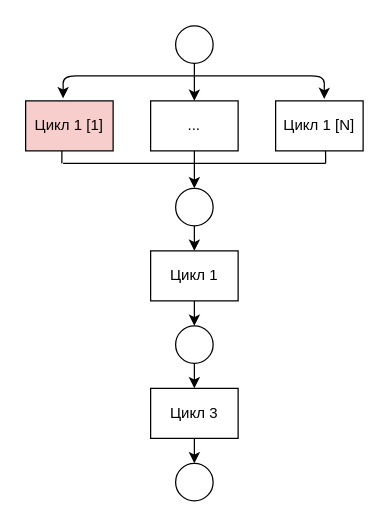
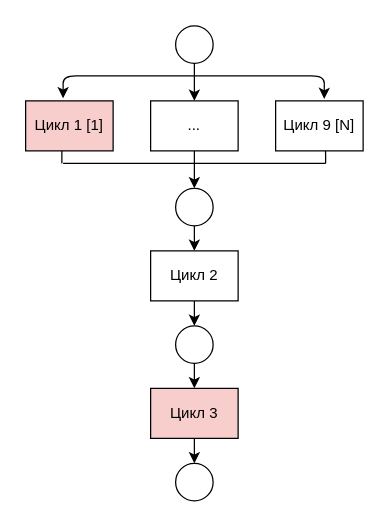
node "Цикл 1 [N]": label "Цикл 1 [N]" -> "Цикл 9 [N]"
node "Цикл 1": label "Цикл 1" -> "Цикл 2"
node "Цикл 3": fillcolor #ffffff -> #f8cecc
